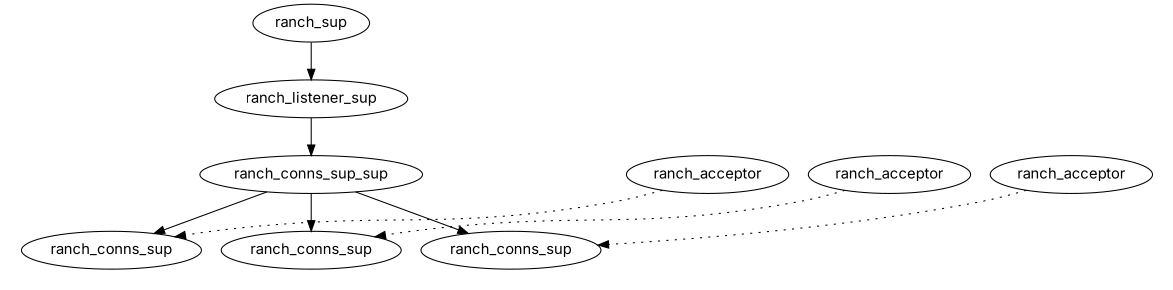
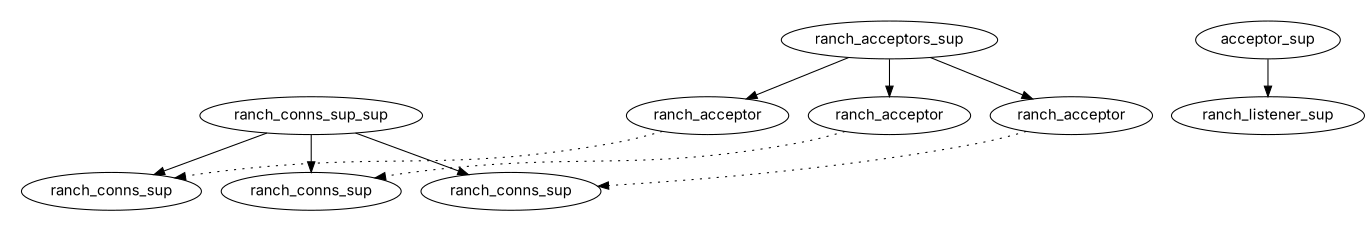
node "ranch_sup": label "ranch_sup" -> "acceptor_sup"
node "ranch_acceptors_sup": added
edge "ranch_listener_sup" -> "ranch_conns_sup_sup": removed
